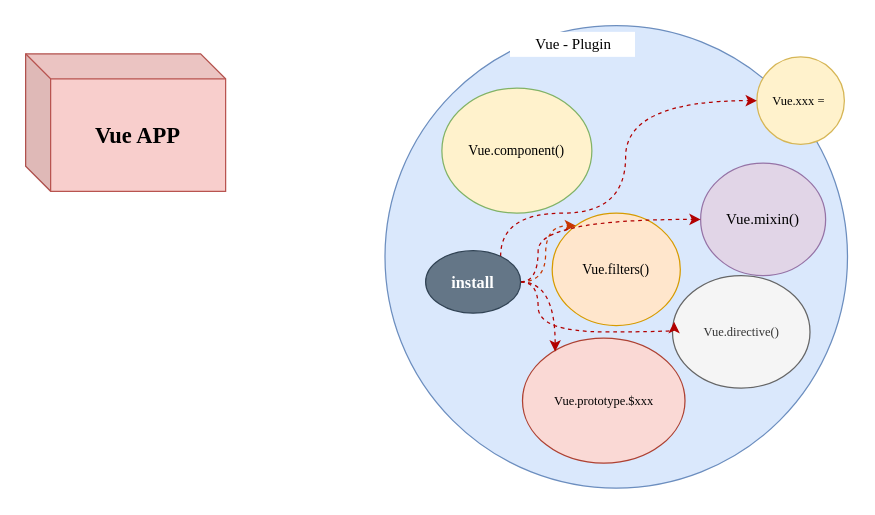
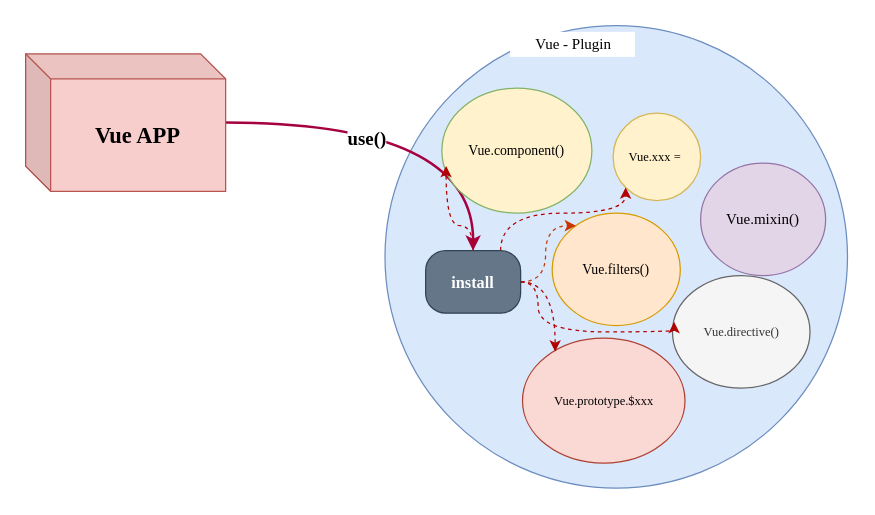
node "Vue.xxx =": moved (801, 101) -> (657, 157)
edge "Vue APP" -> "install": added, label "use()"
edge "install" -> "Vue.component()": added
edge "install" -> "Vue.mixin()": removed
node "install": shape ellipse -> rounded rectangle
